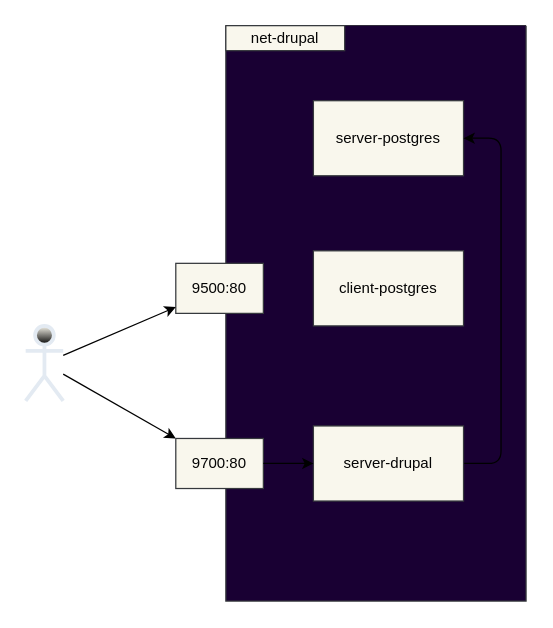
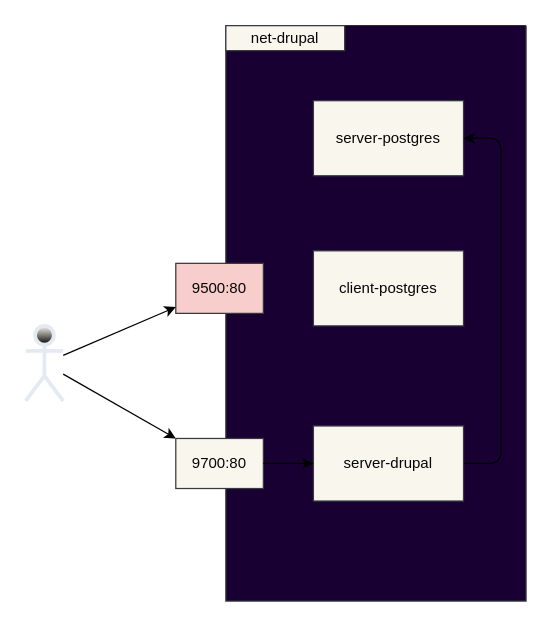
node "9500:80": fillcolor #f9f7ed -> #f8cecc
